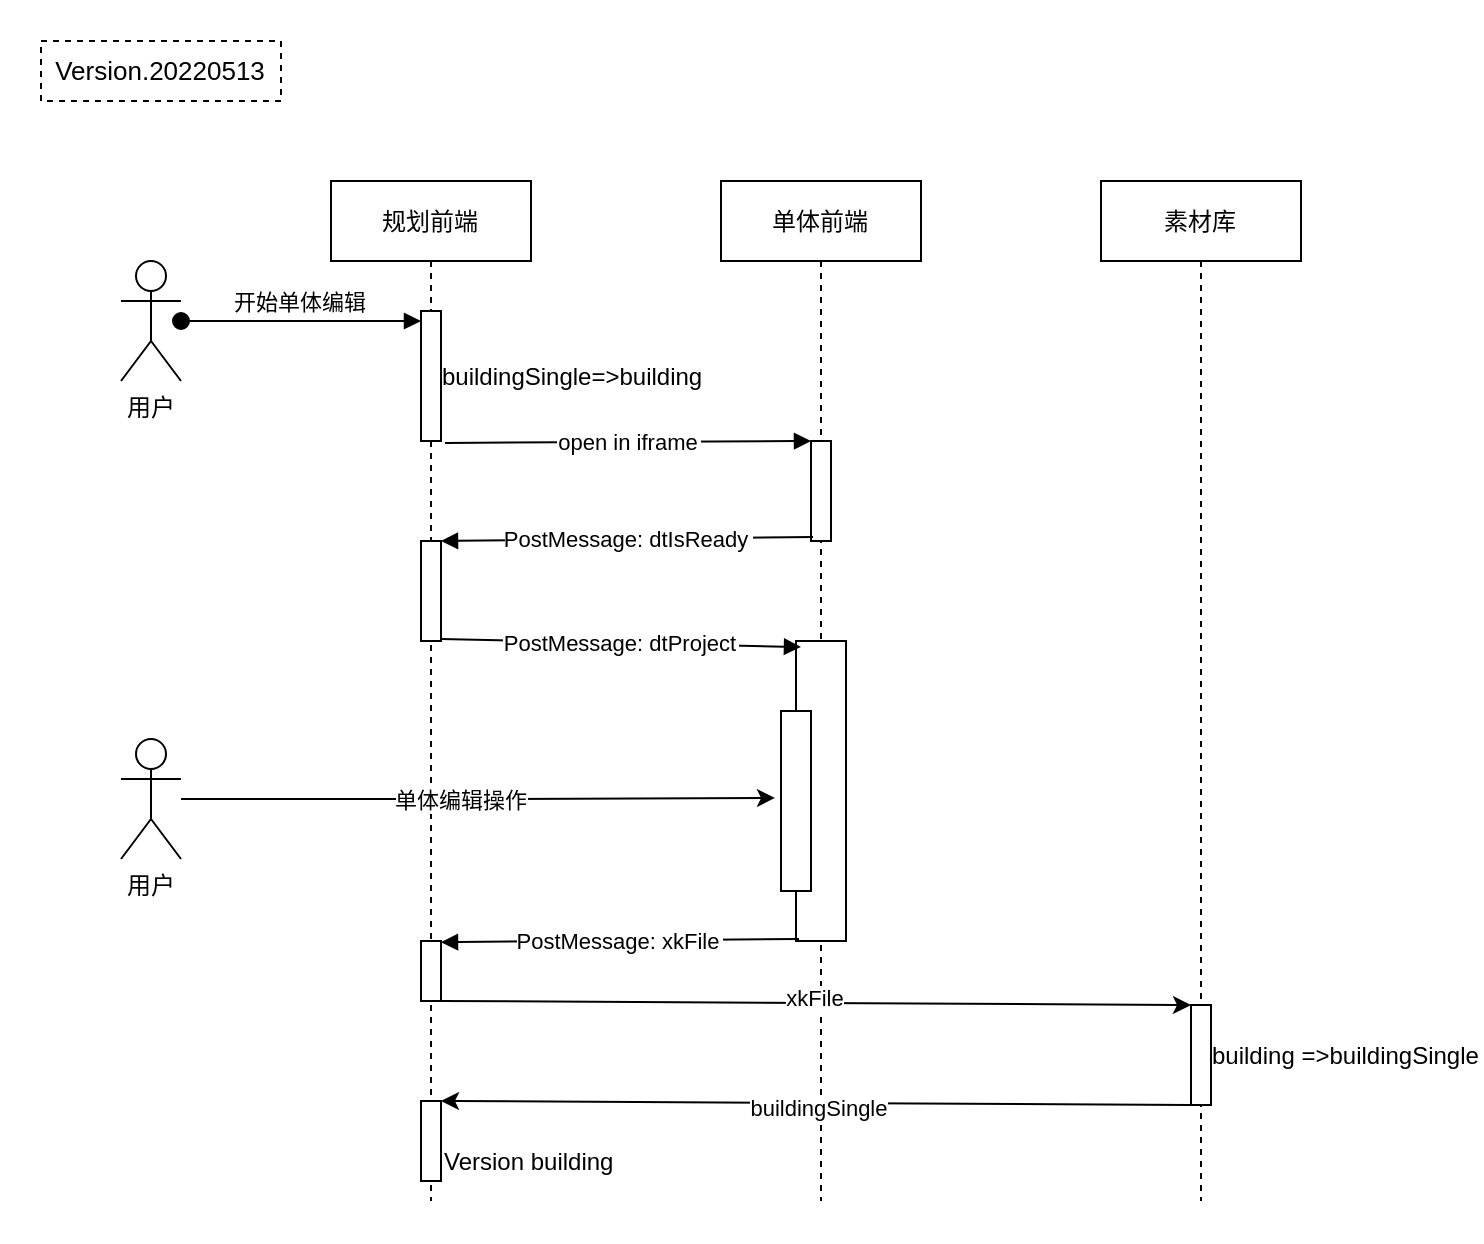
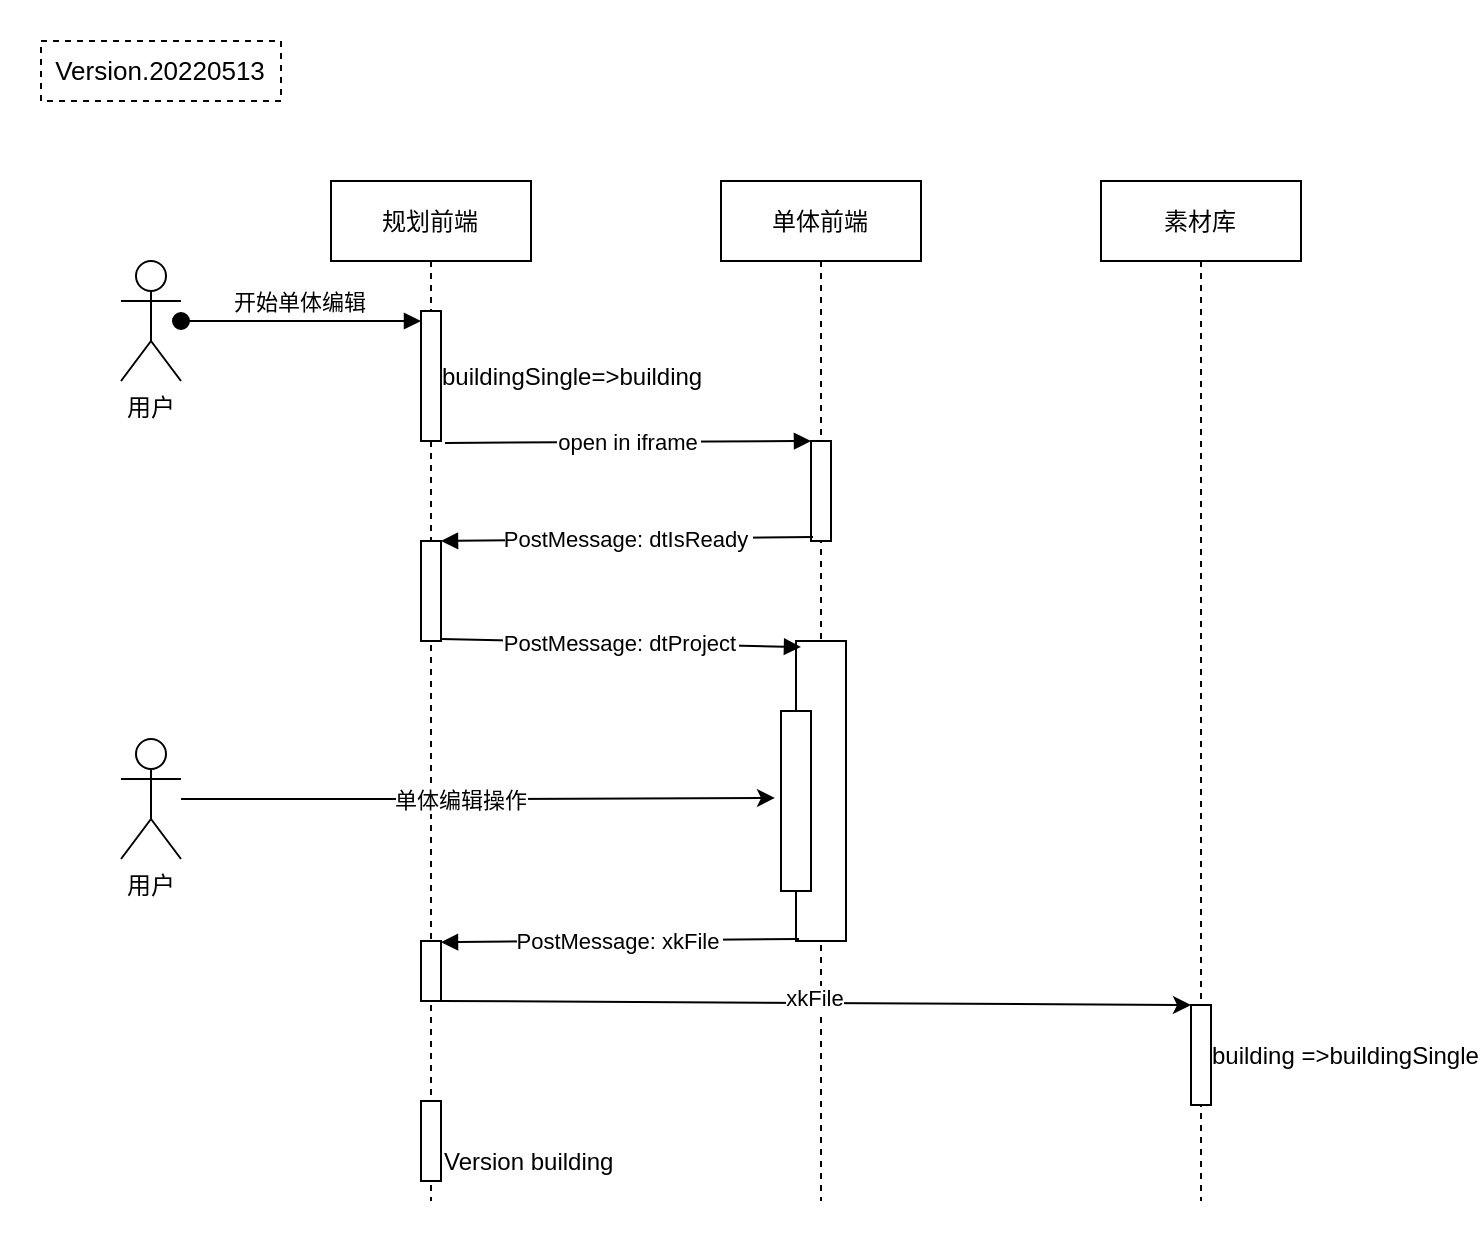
edge "building =>buildingSingle" -> "Version building": removed, label "buildingSingle"
